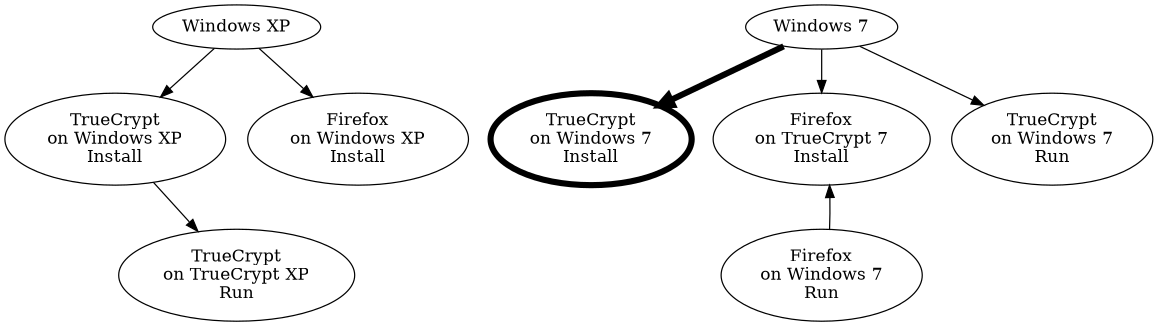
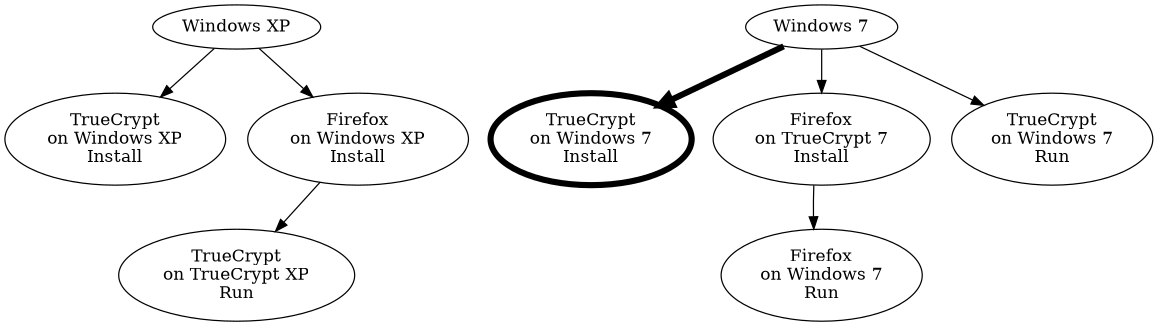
edge "TrueCrypt on Windows XP Install" -> "TrueCrypt on TrueCrypt XP Run": now "Firefox on Windows XP Install" -> "TrueCrypt on TrueCrypt XP Run"
edge "Firefox on Windows 7 Run" -> "Firefox on TrueCrypt 7 Install": reversed
